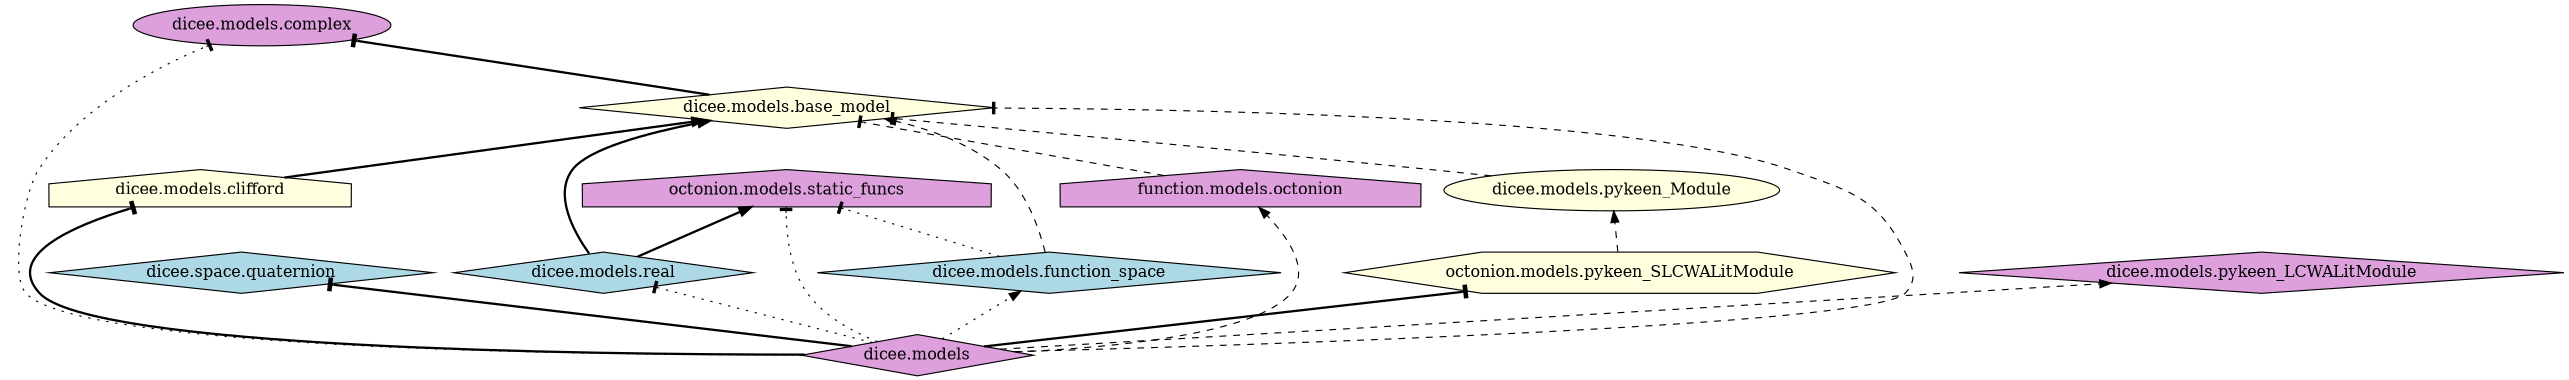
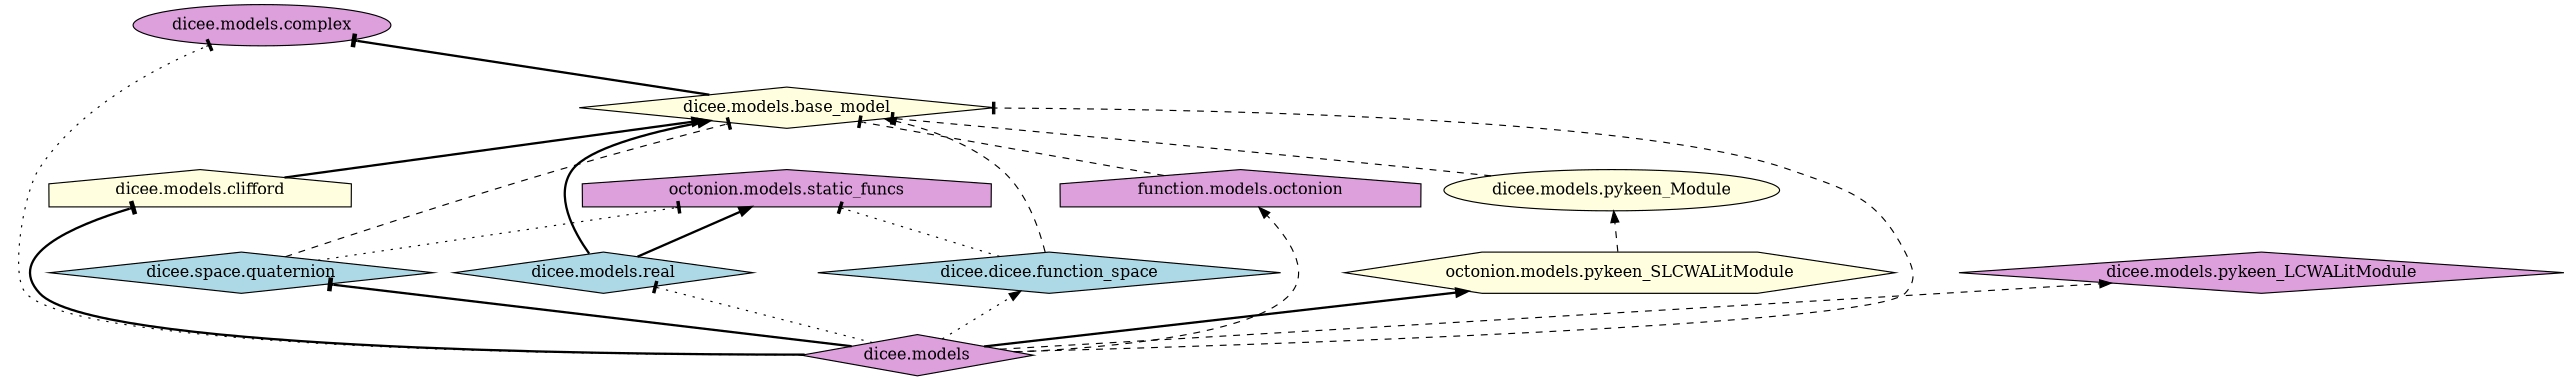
edge "dicee.space.quaternion" -> "dicee.models.base_model": added
node "dicee.models.function_space": label "dicee.models.function_space" -> "dicee.dicee.function_space"
edge "dicee.models" -> "octonion.models.static_funcs": now "dicee.space.quaternion" -> "octonion.models.static_funcs"
edge "dicee.models" -> "octonion.models.pykeen_SLCWALitModule": arrowhead tee -> normal
